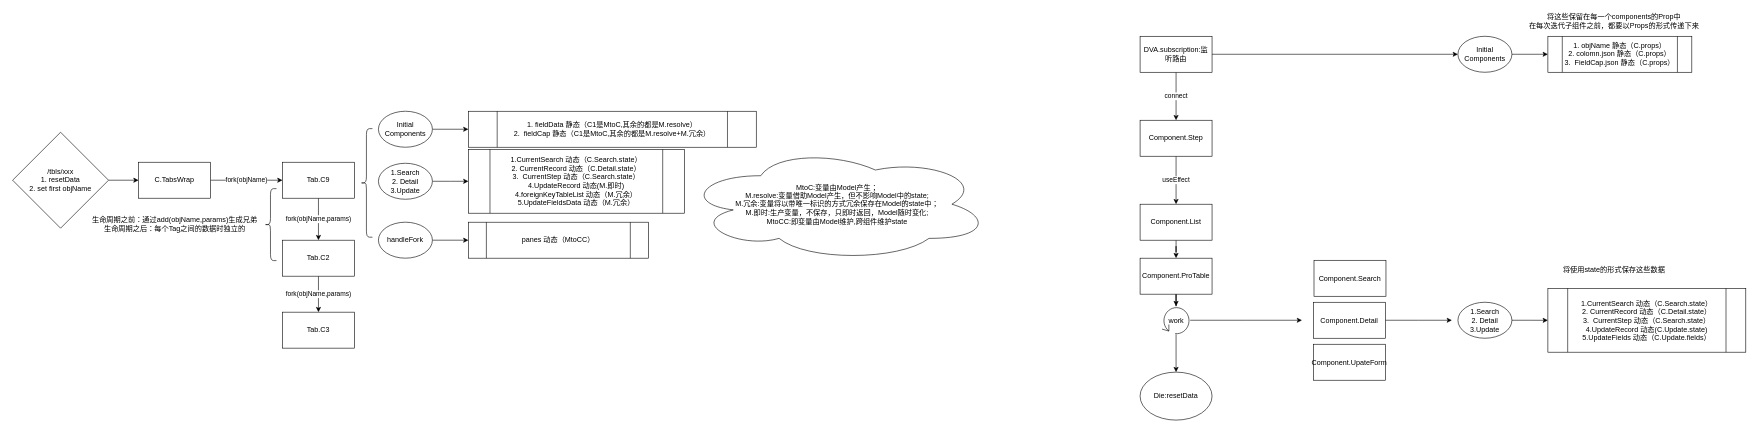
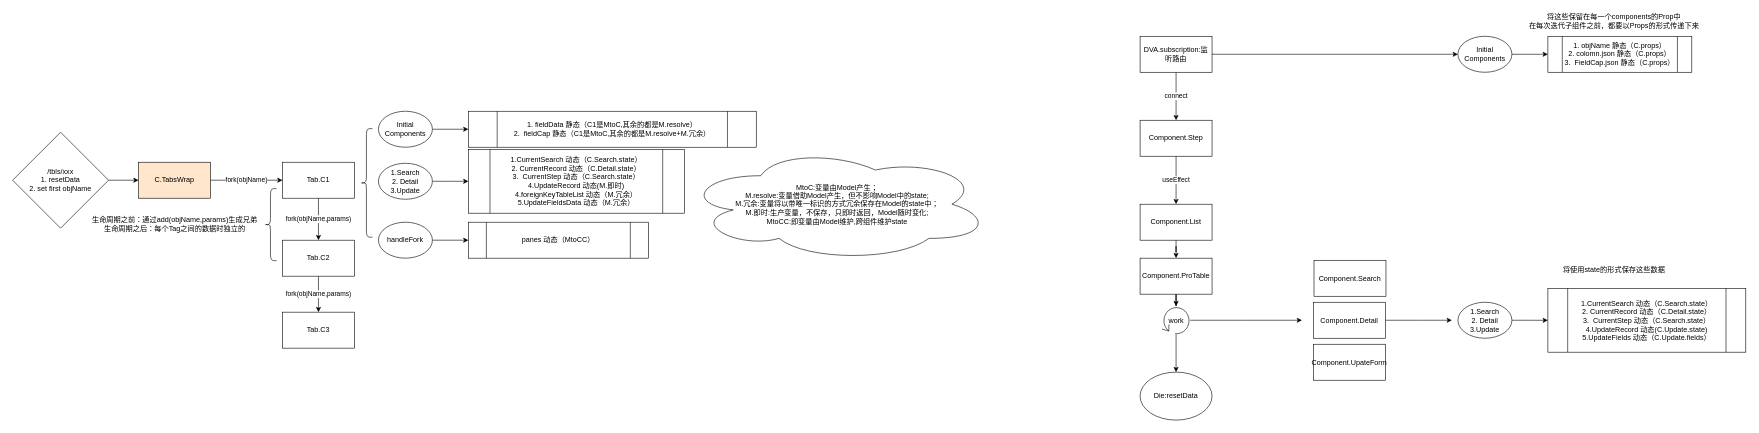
node "C.TabsWrap": fillcolor #ffffff -> #ffe6cc
node "Tab.C9": label "Tab.C9" -> "Tab.C1"
